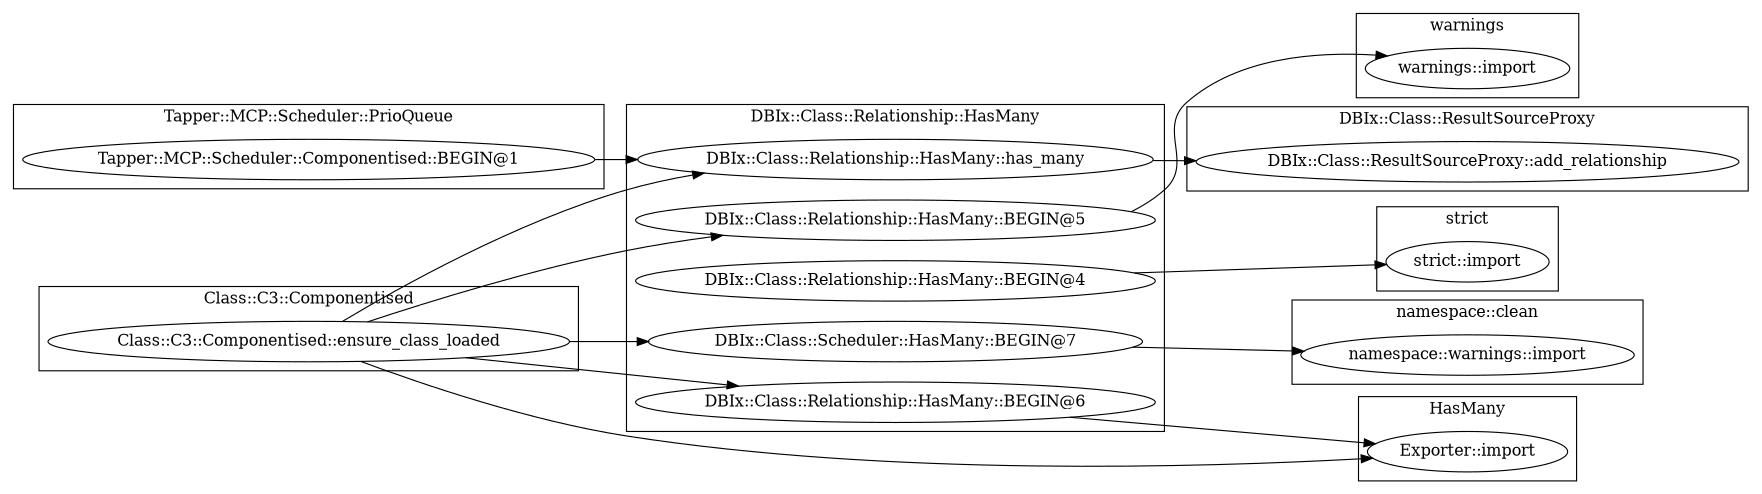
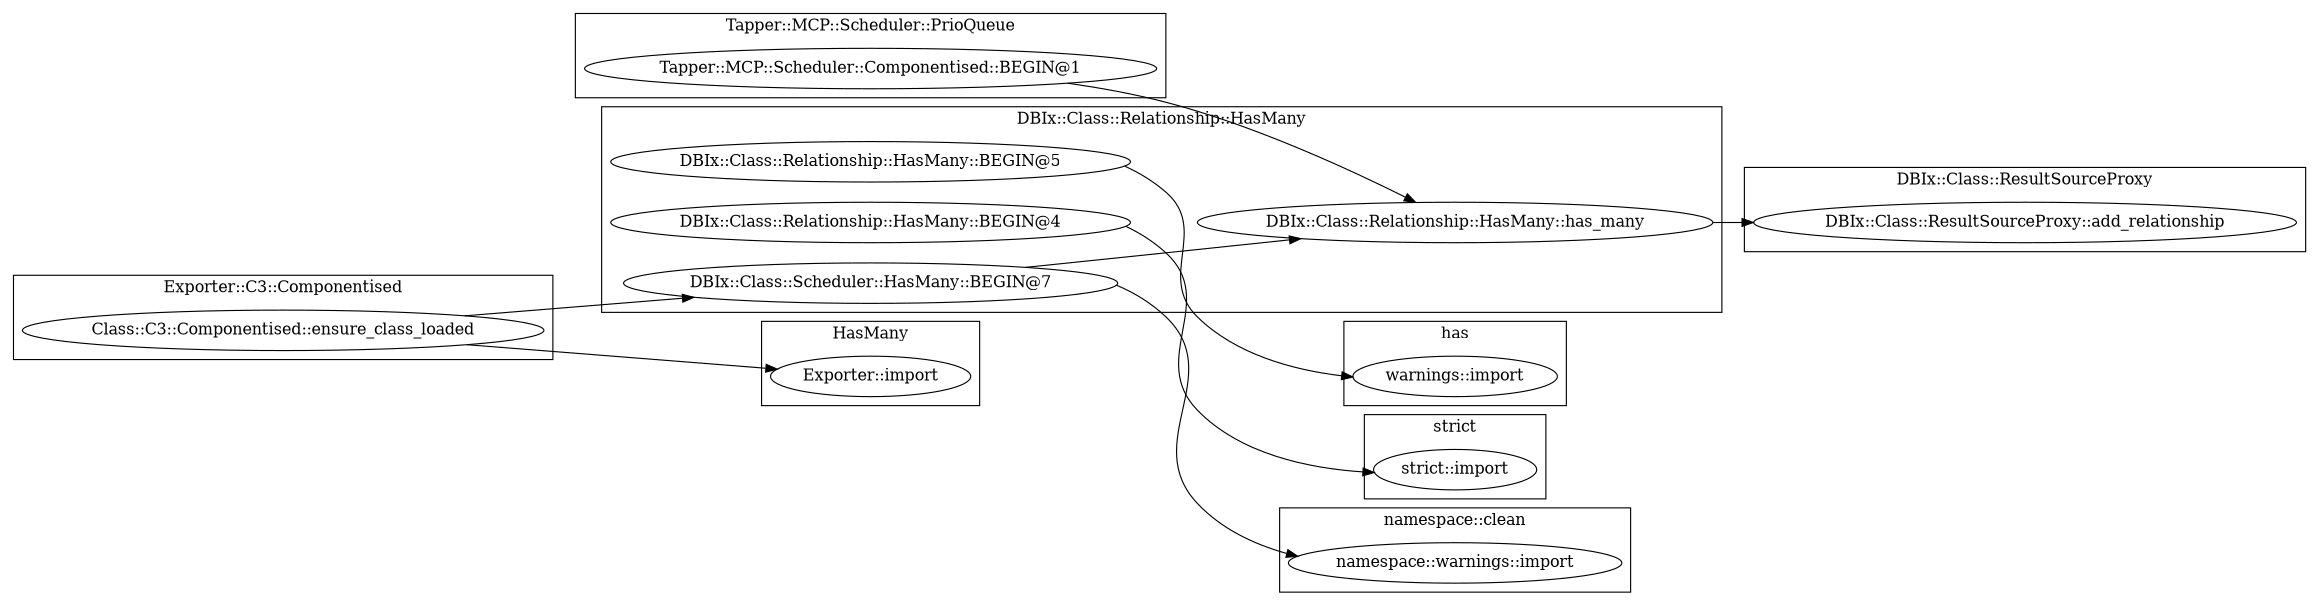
cluster "warnings": label "warnings" -> "has"
edge "Class::C3::Componentised::ensure_class_loaded" -> "DBIx::Class::Relationship::HasMany::has_many": now "DBIx::Class::Scheduler::HasMany::BEGIN@7" -> "DBIx::Class::Relationship::HasMany::has_many"
edge "Class::C3::Componentised::ensure_class_loaded" -> "DBIx::Class::Relationship::HasMany::BEGIN@5": removed
cluster "Class::C3::Componentised": label "Class::C3::Componentised" -> "Exporter::C3::Componentised"
node "DBIx::Class::Relationship::HasMany::BEGIN@6": removed
